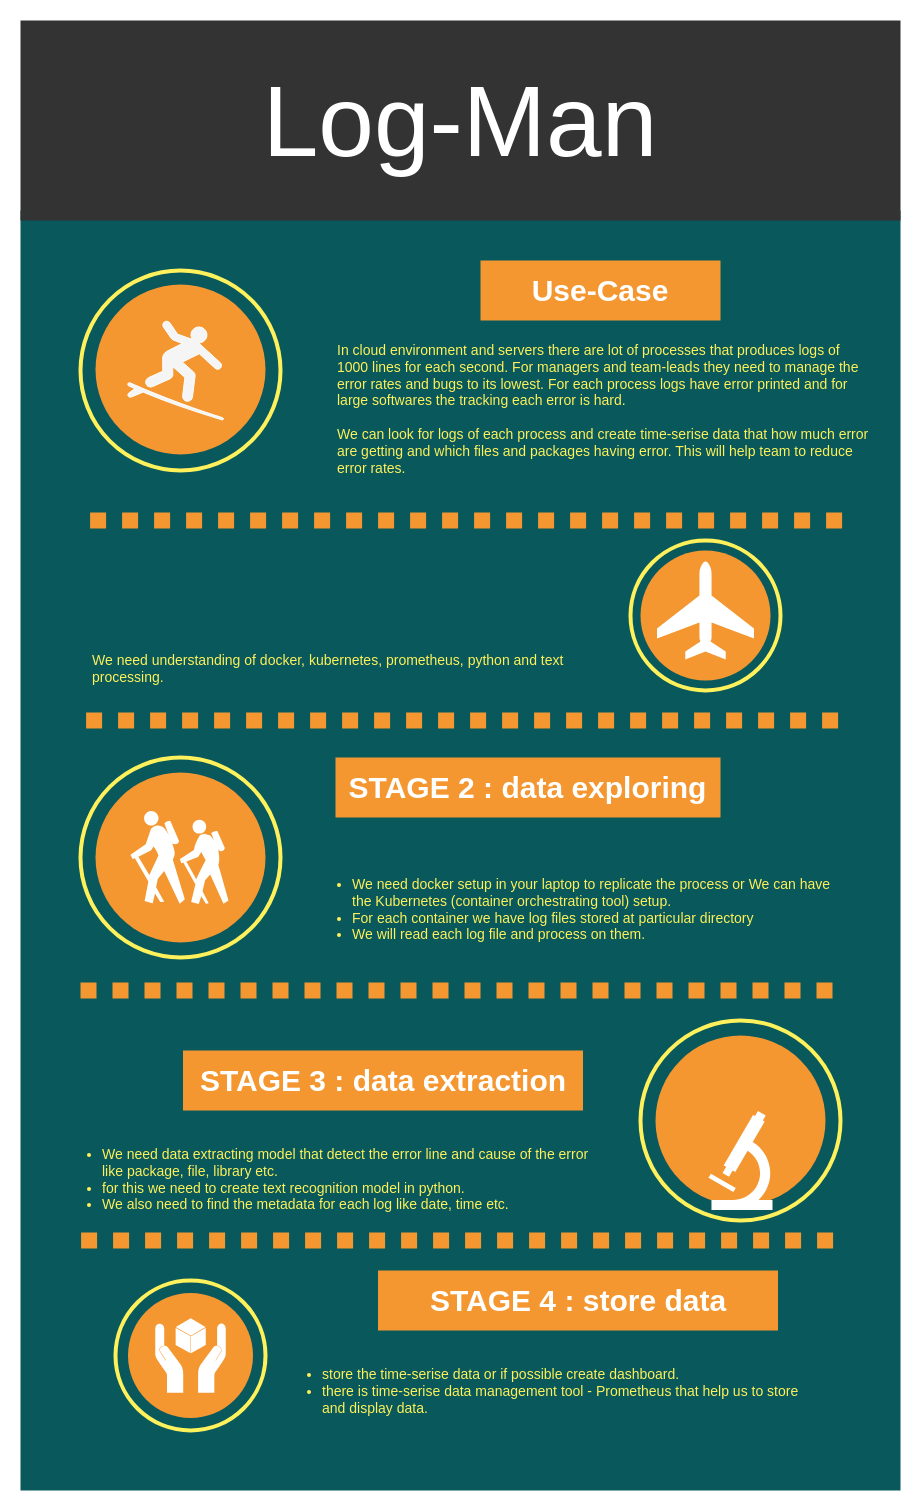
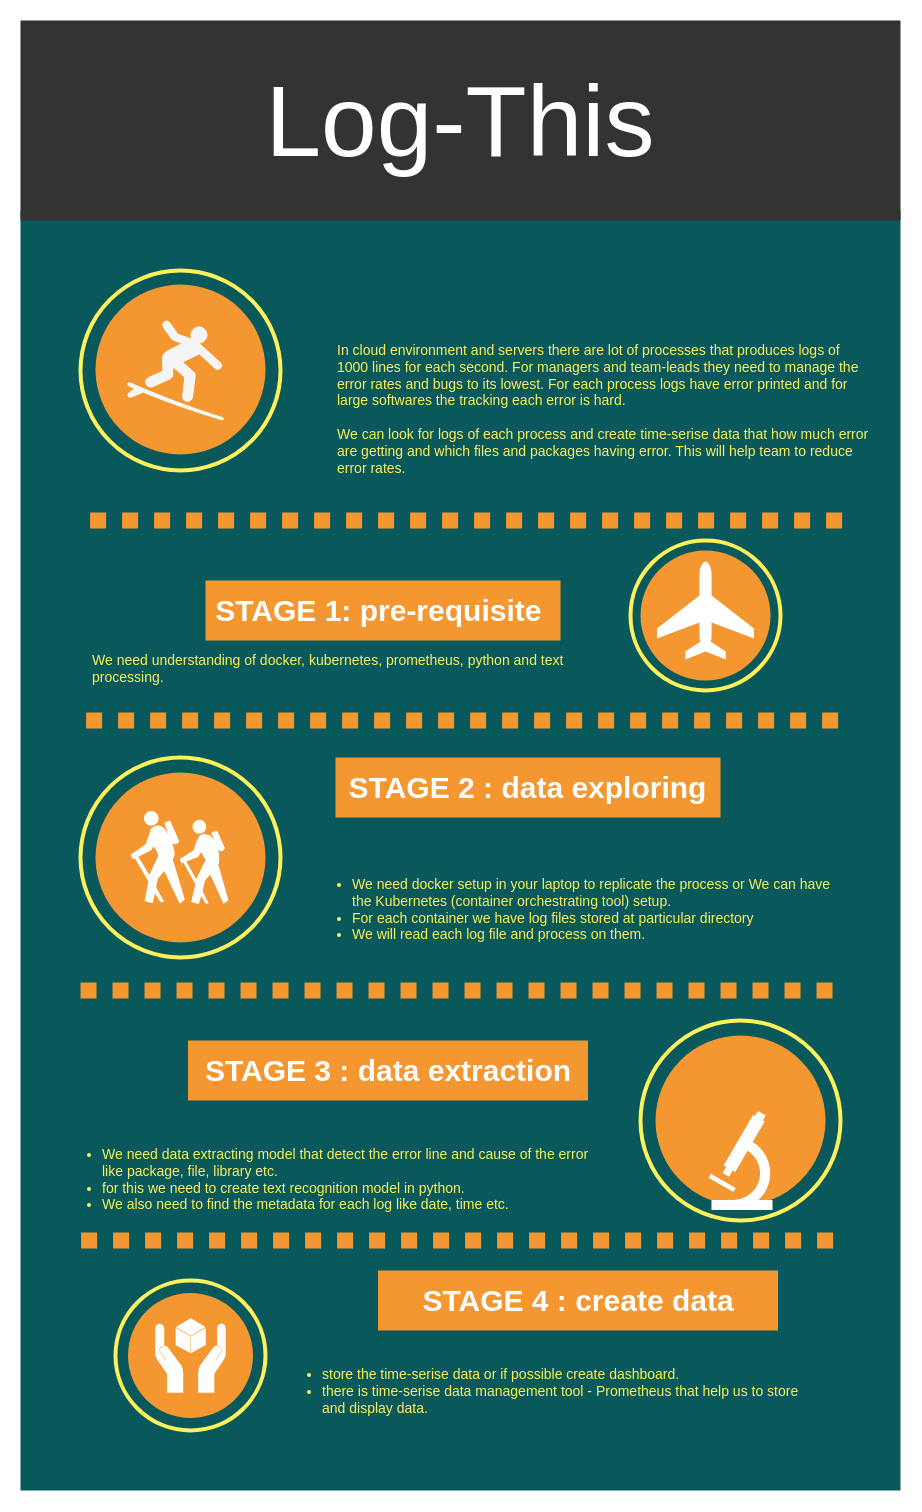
node "Log-Man": label "Log-Man" -> "Log-This"
node "Use-Case": removed
node "STAGE 1: pre-requisite": added
node "STAGE 3 : data extraction": moved (383, 1081) -> (388, 1071)
node "STAGE 4 : store data": label "STAGE 4 : store data" -> "STAGE 4 : create data"
